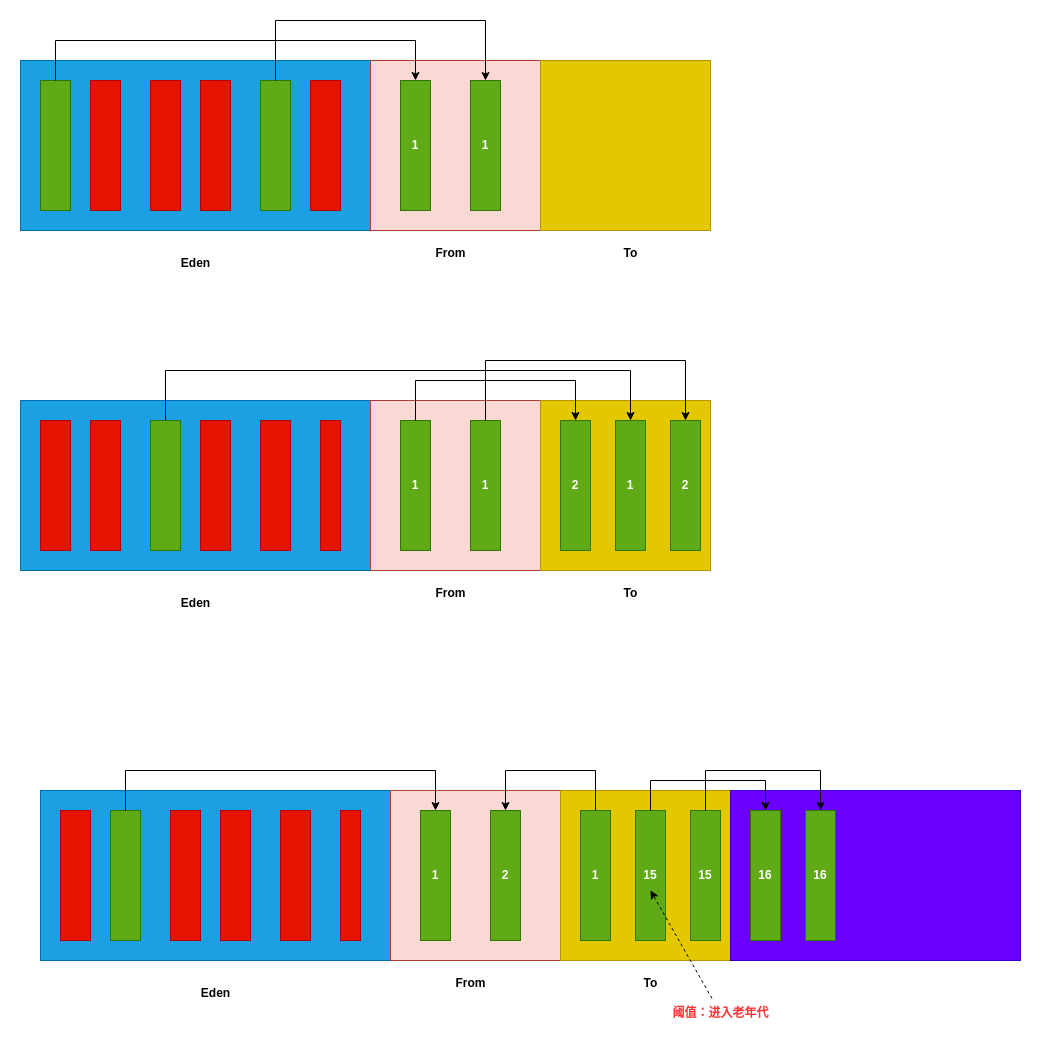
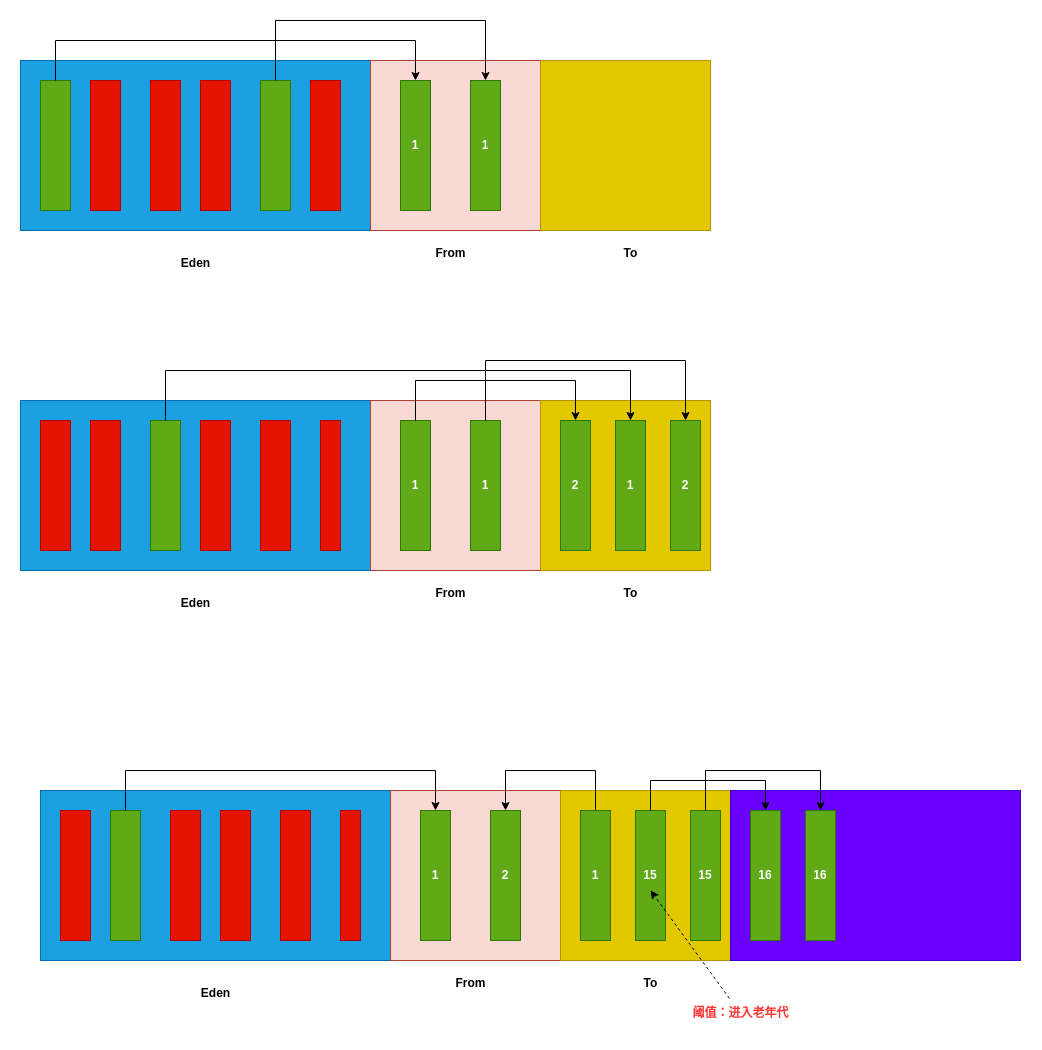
node "阈值：进入老年代": moved (721, 1014) -> (741, 1014)
